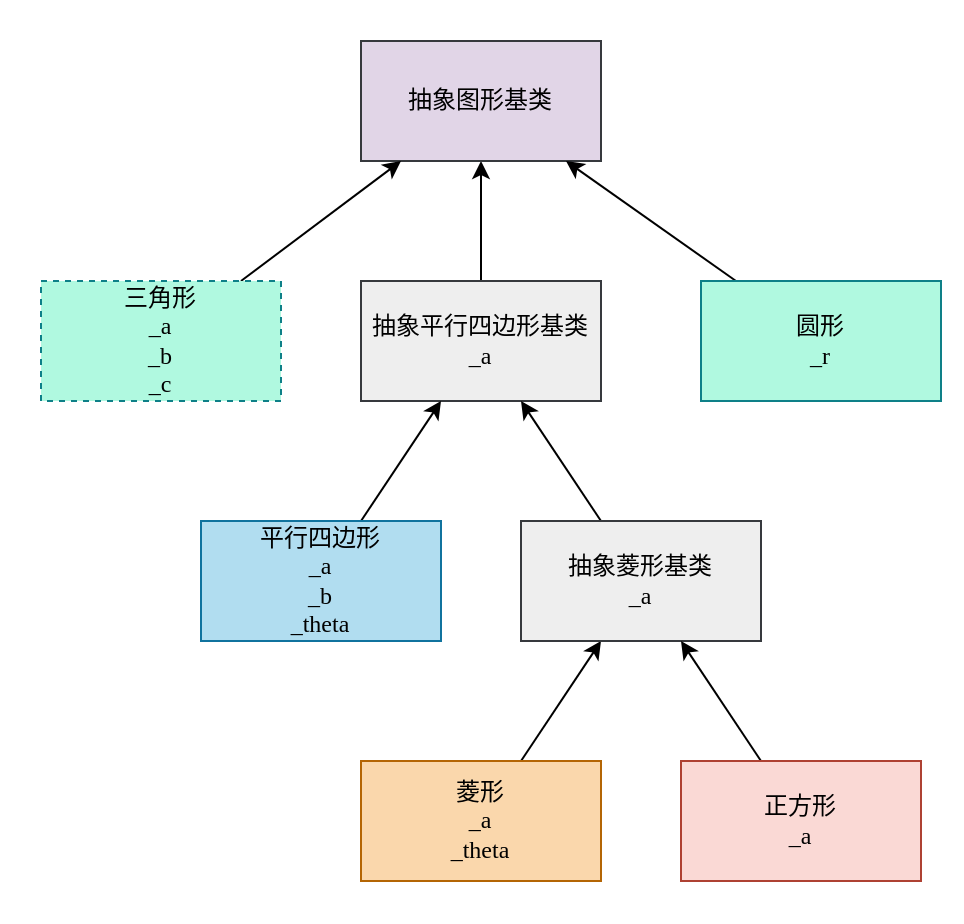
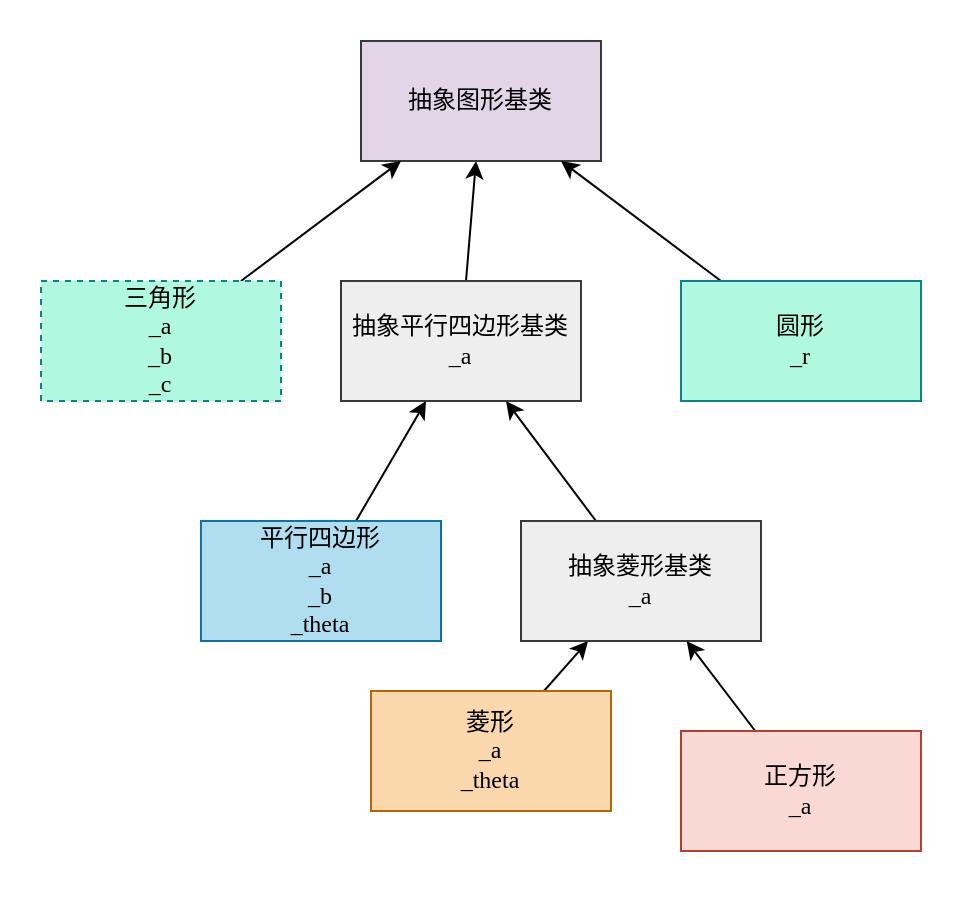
node "抽象平行四边形基类 _a": moved (481, 341) -> (461, 341)
node "圆形 _r": moved (821, 341) -> (801, 341)
node "菱形 _a _theta": moved (481, 821) -> (491, 751)
node "正方形 _a": moved (801, 821) -> (801, 791)
